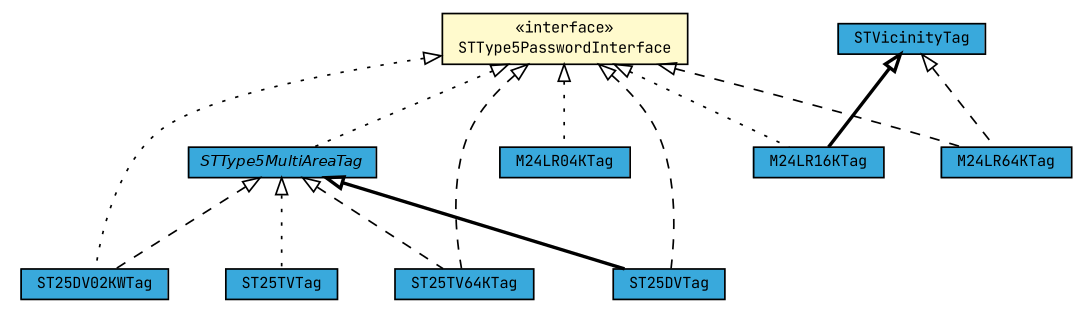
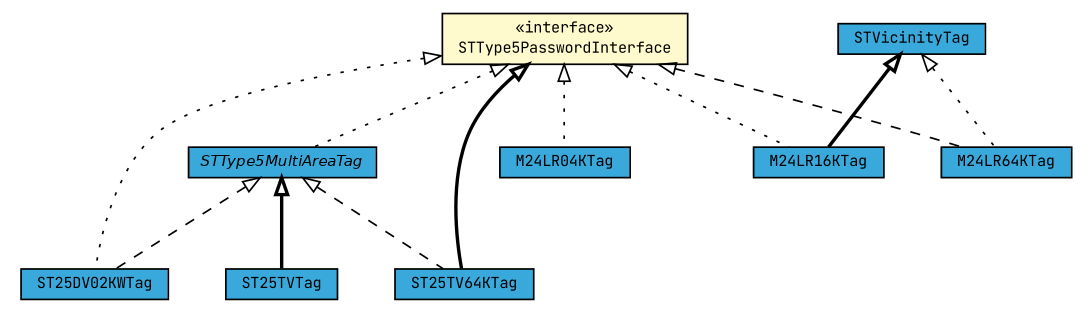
edge "M24LR64KTag" -> "STVicinityTag": style dashed -> dotted
edge "ST25TV64KTag" -> "STType5PasswordInterface": style dashed -> bold
edge "ST25TVTag" -> "STType5MultiAreaTag": style dotted -> bold
node "ST25DVTag": removed
